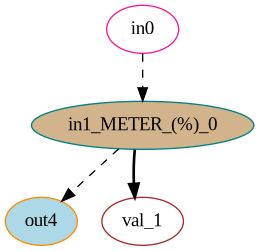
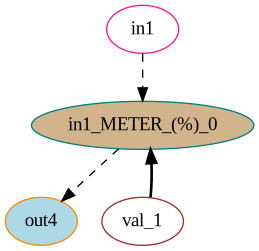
node "in0": label "in0" -> "in1"
edge "in1_METER_(%)_0" -> "val_1": reversed
